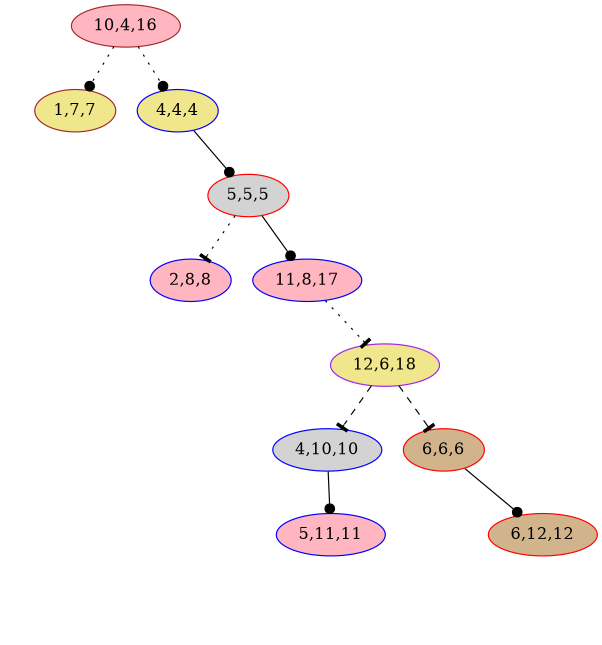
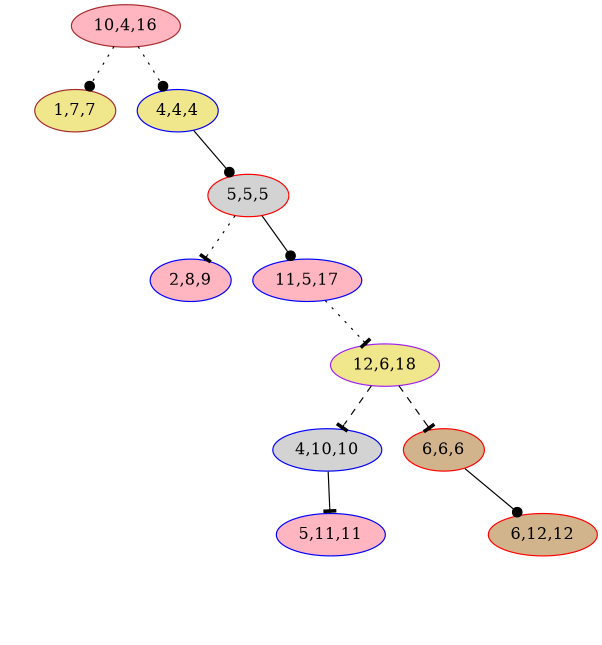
node "2,8,8": label "2,8,8" -> "2,8,9"
node "11,8,17": label "11,8,17" -> "11,5,17"
edge "4,10,10" -> "5,11,11": arrowhead dot -> tee
